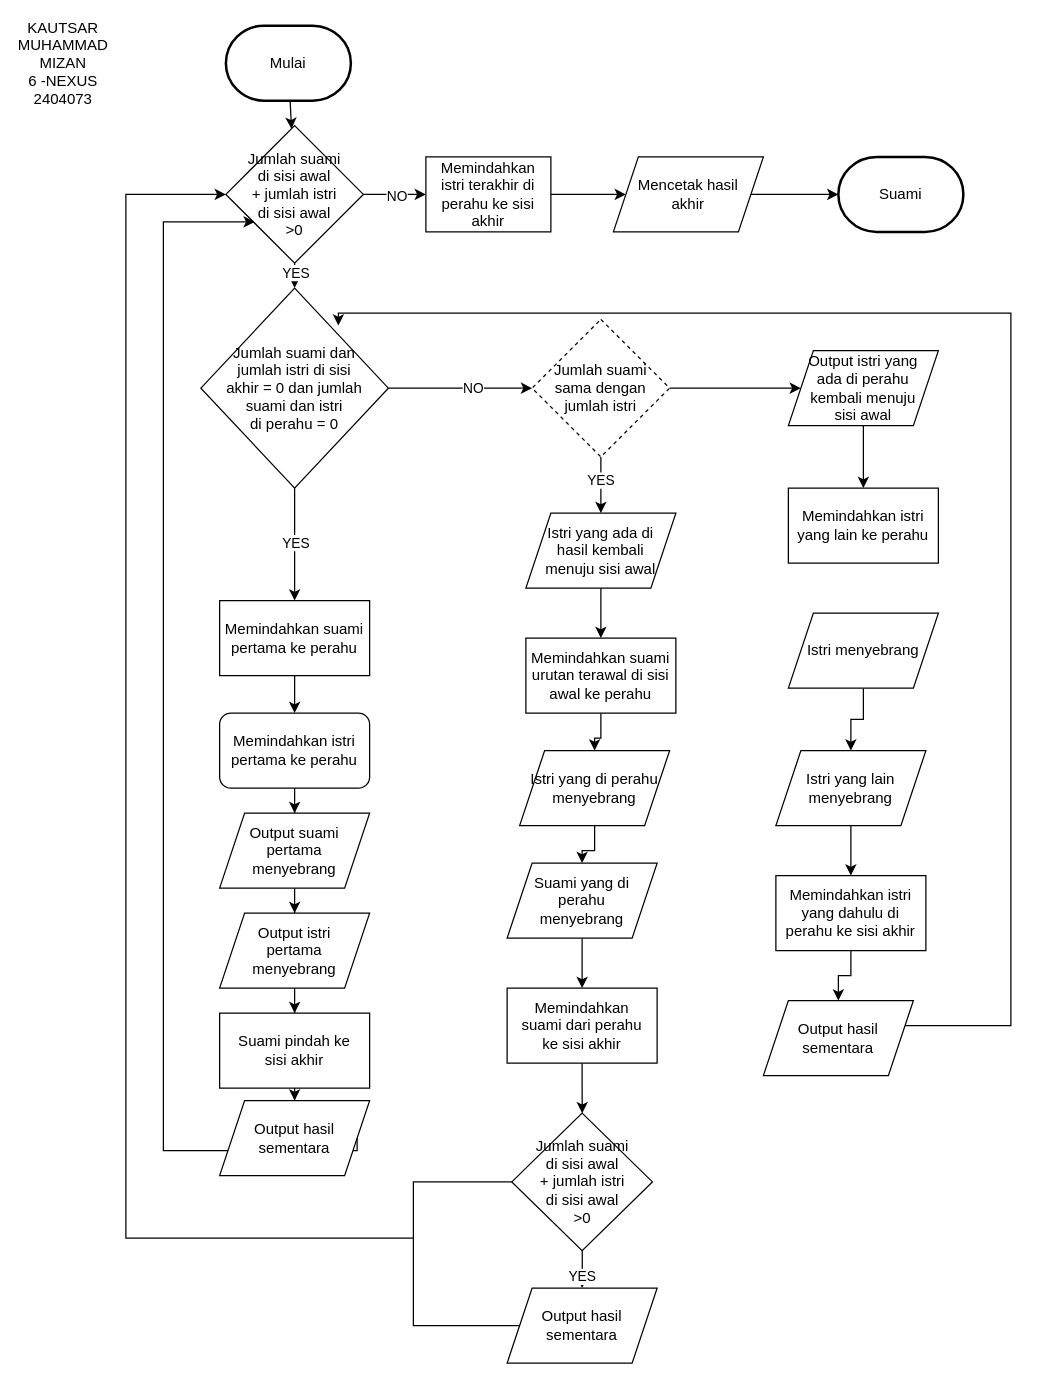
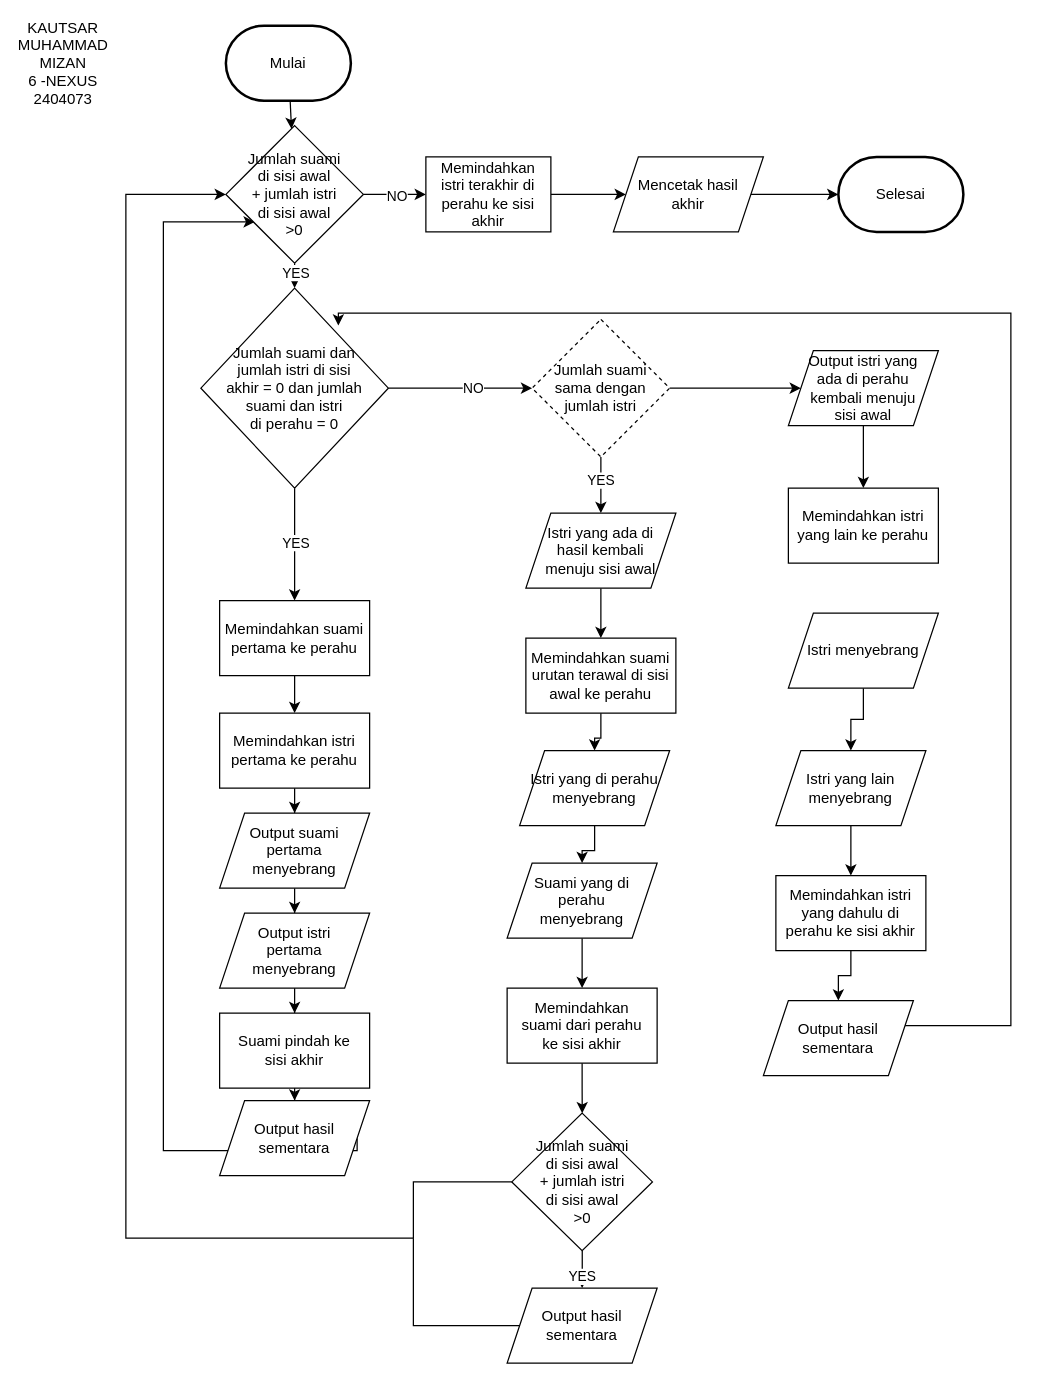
node "Suami": label "Suami" -> "Selesai"
node "Memindahkan istri pertama ke perahu": shape rounded rectangle -> rectangle
